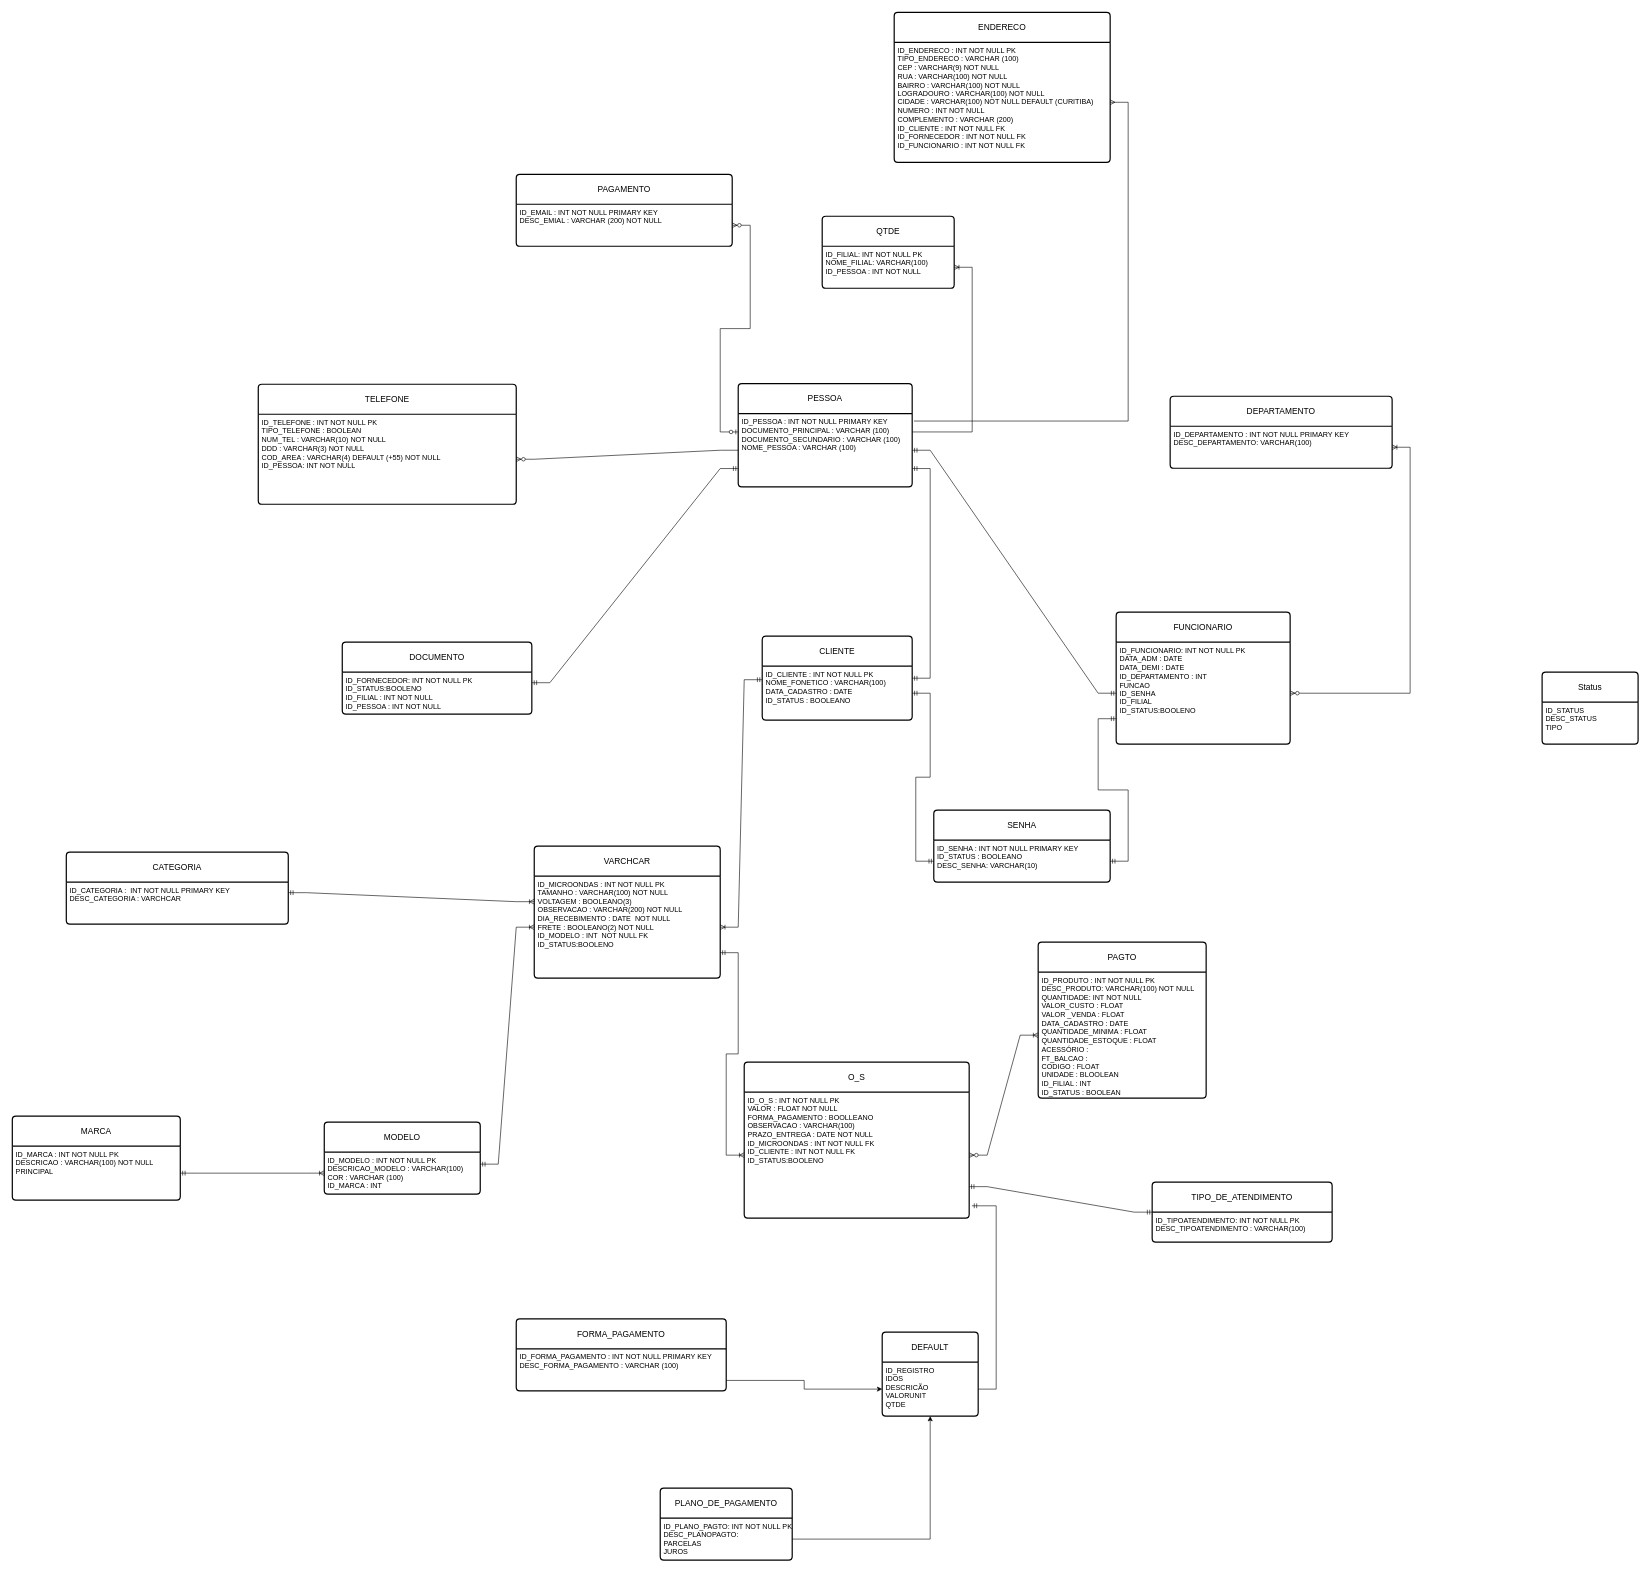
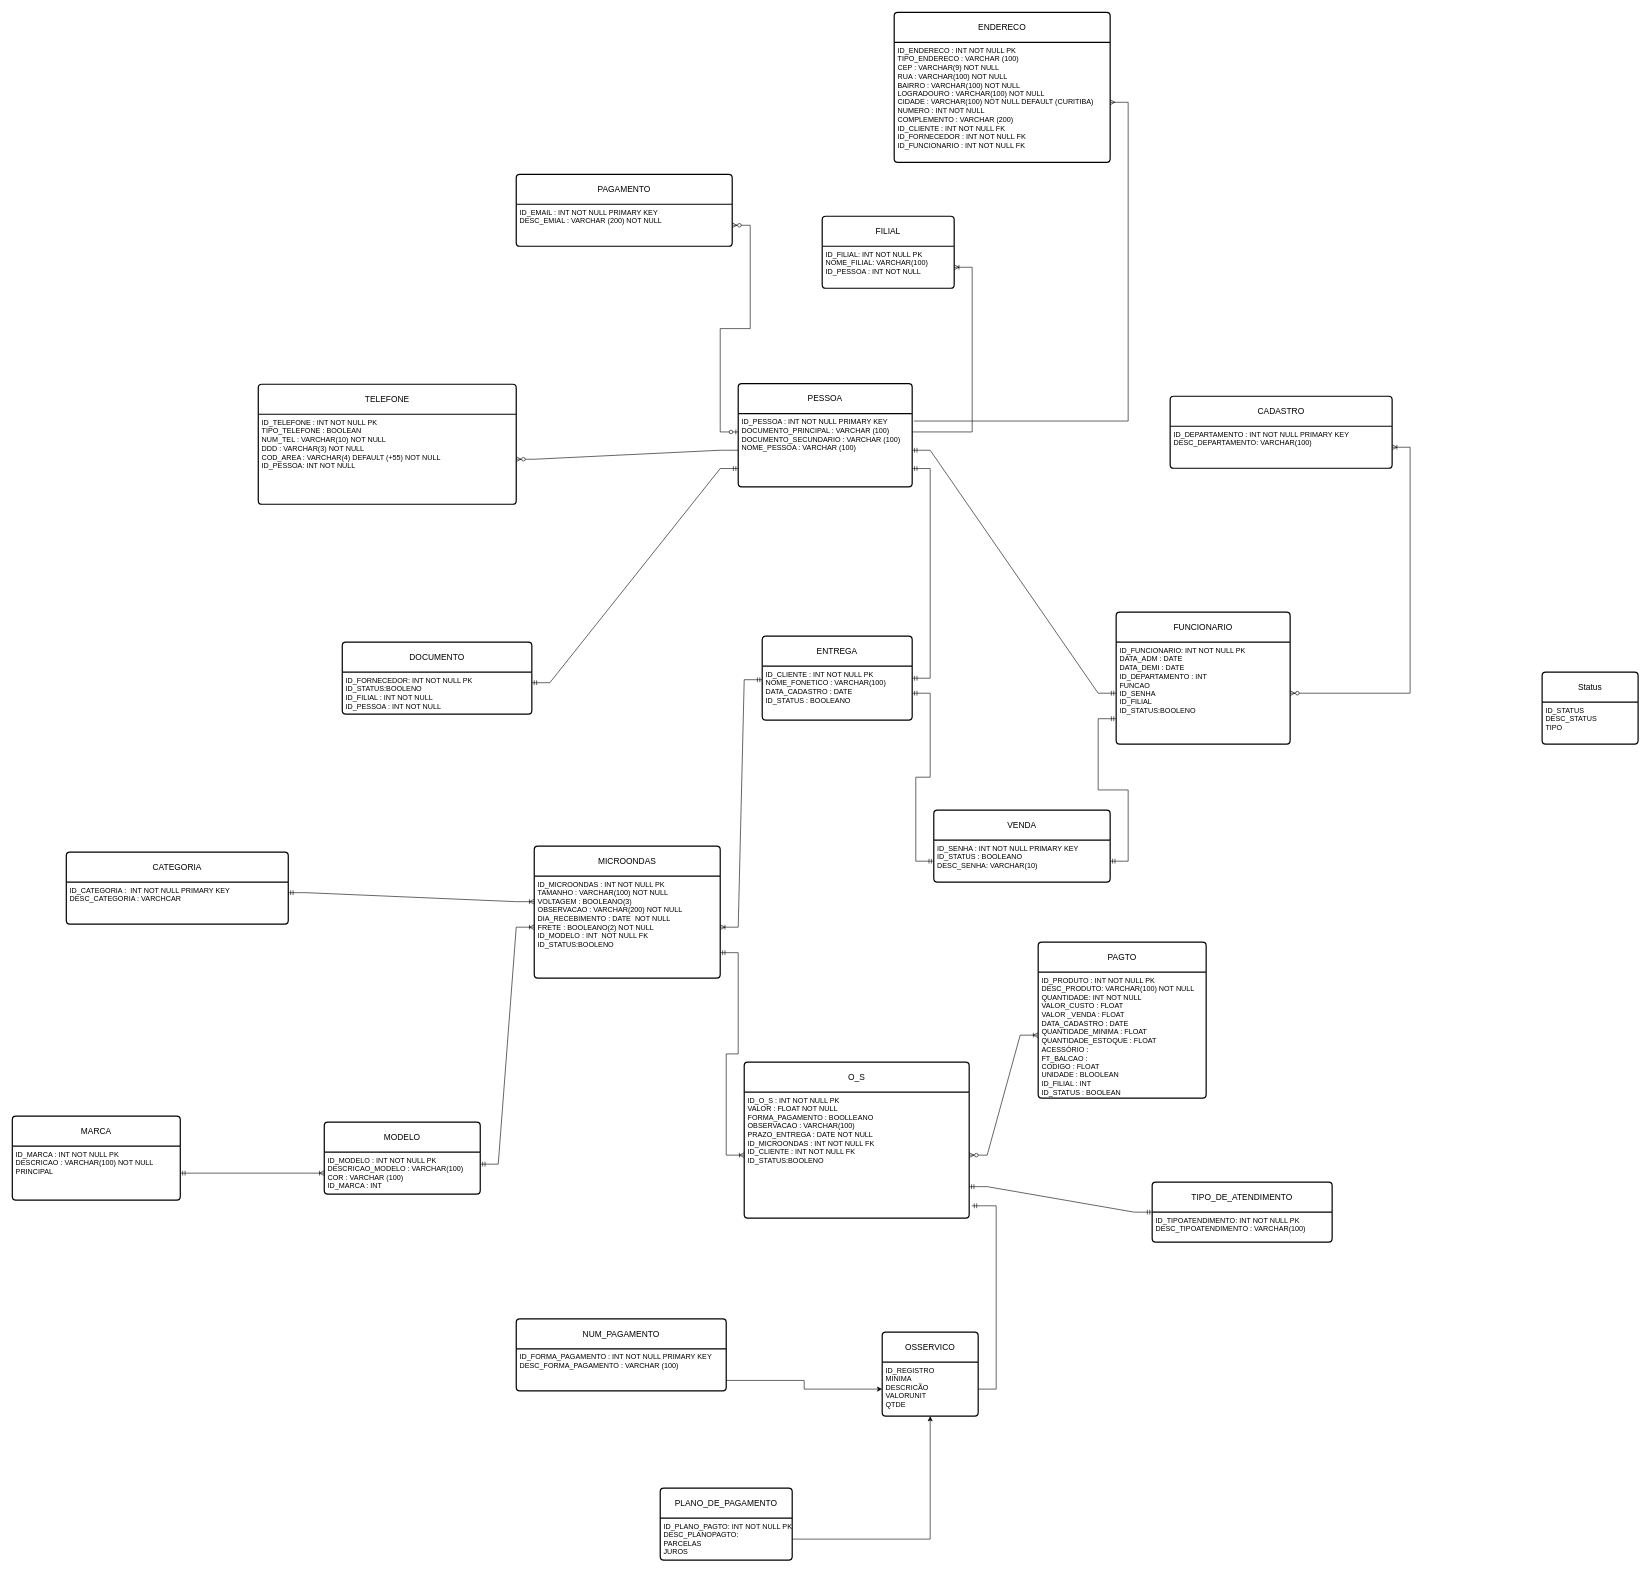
node "QTDE": label "QTDE" -> "FILIAL"
node "DEPARTAMENTO": label "DEPARTAMENTO" -> "CADASTRO"
node "CLIENTE": label "CLIENTE" -> "ENTREGA"
node "SENHA": label "SENHA" -> "VENDA"
node "VARCHCAR": label "VARCHCAR" -> "MICROONDAS"
node "FORMA_PAGAMENTO": label "FORMA_PAGAMENTO" -> "NUM_PAGAMENTO"
node "DEFAULT": label "DEFAULT" -> "OSSERVICO"
node "ID_REGISTRO IDOS DESCRICÃO VALORUNIT QTDE": label "ID_REGISTRO IDOS DESCRICÃO VALORUNIT QTDE" -> "ID_REGISTRO MINIMA DESCRICÃO VALORUNIT QTDE"
